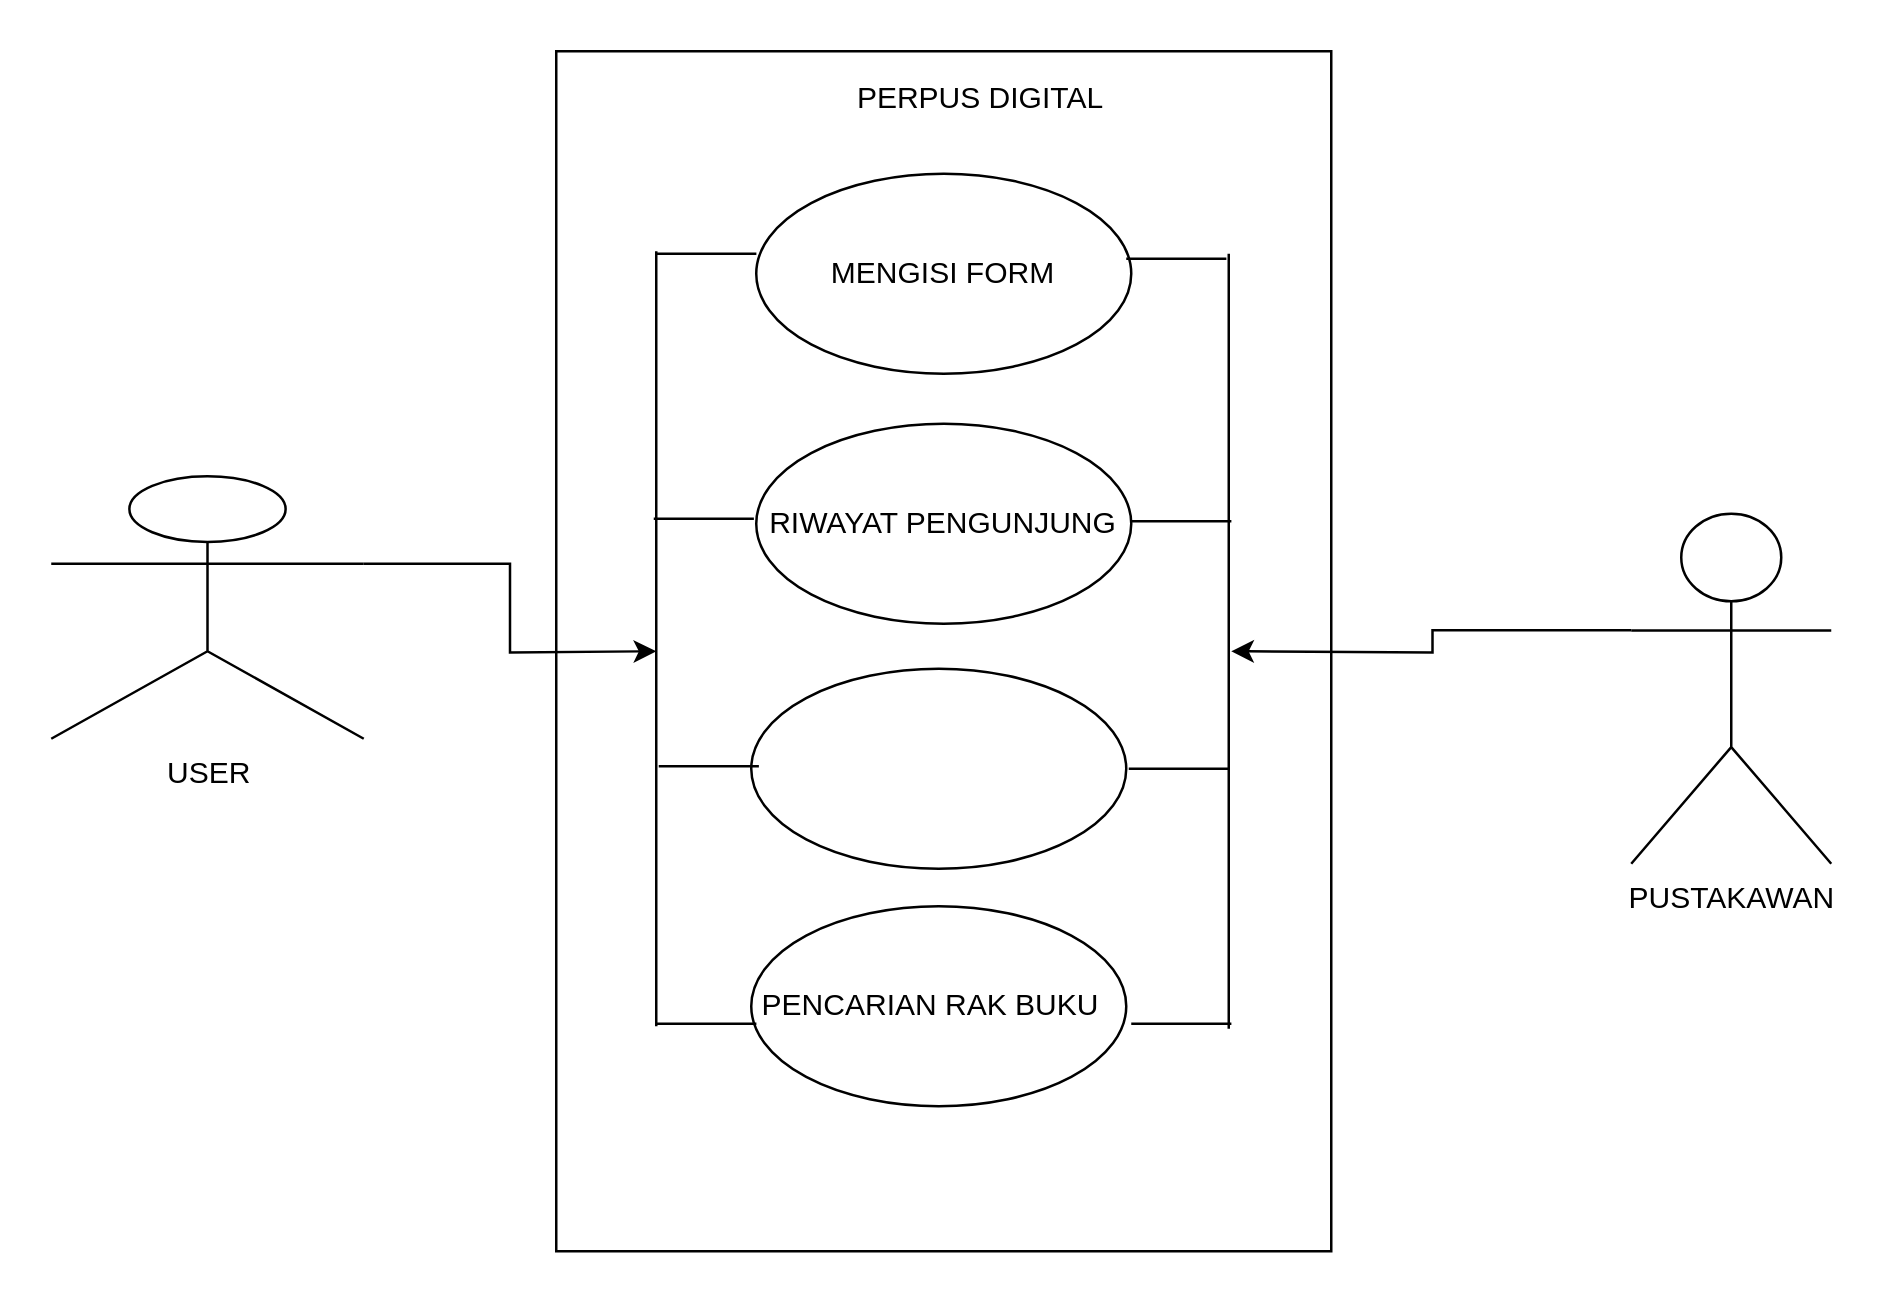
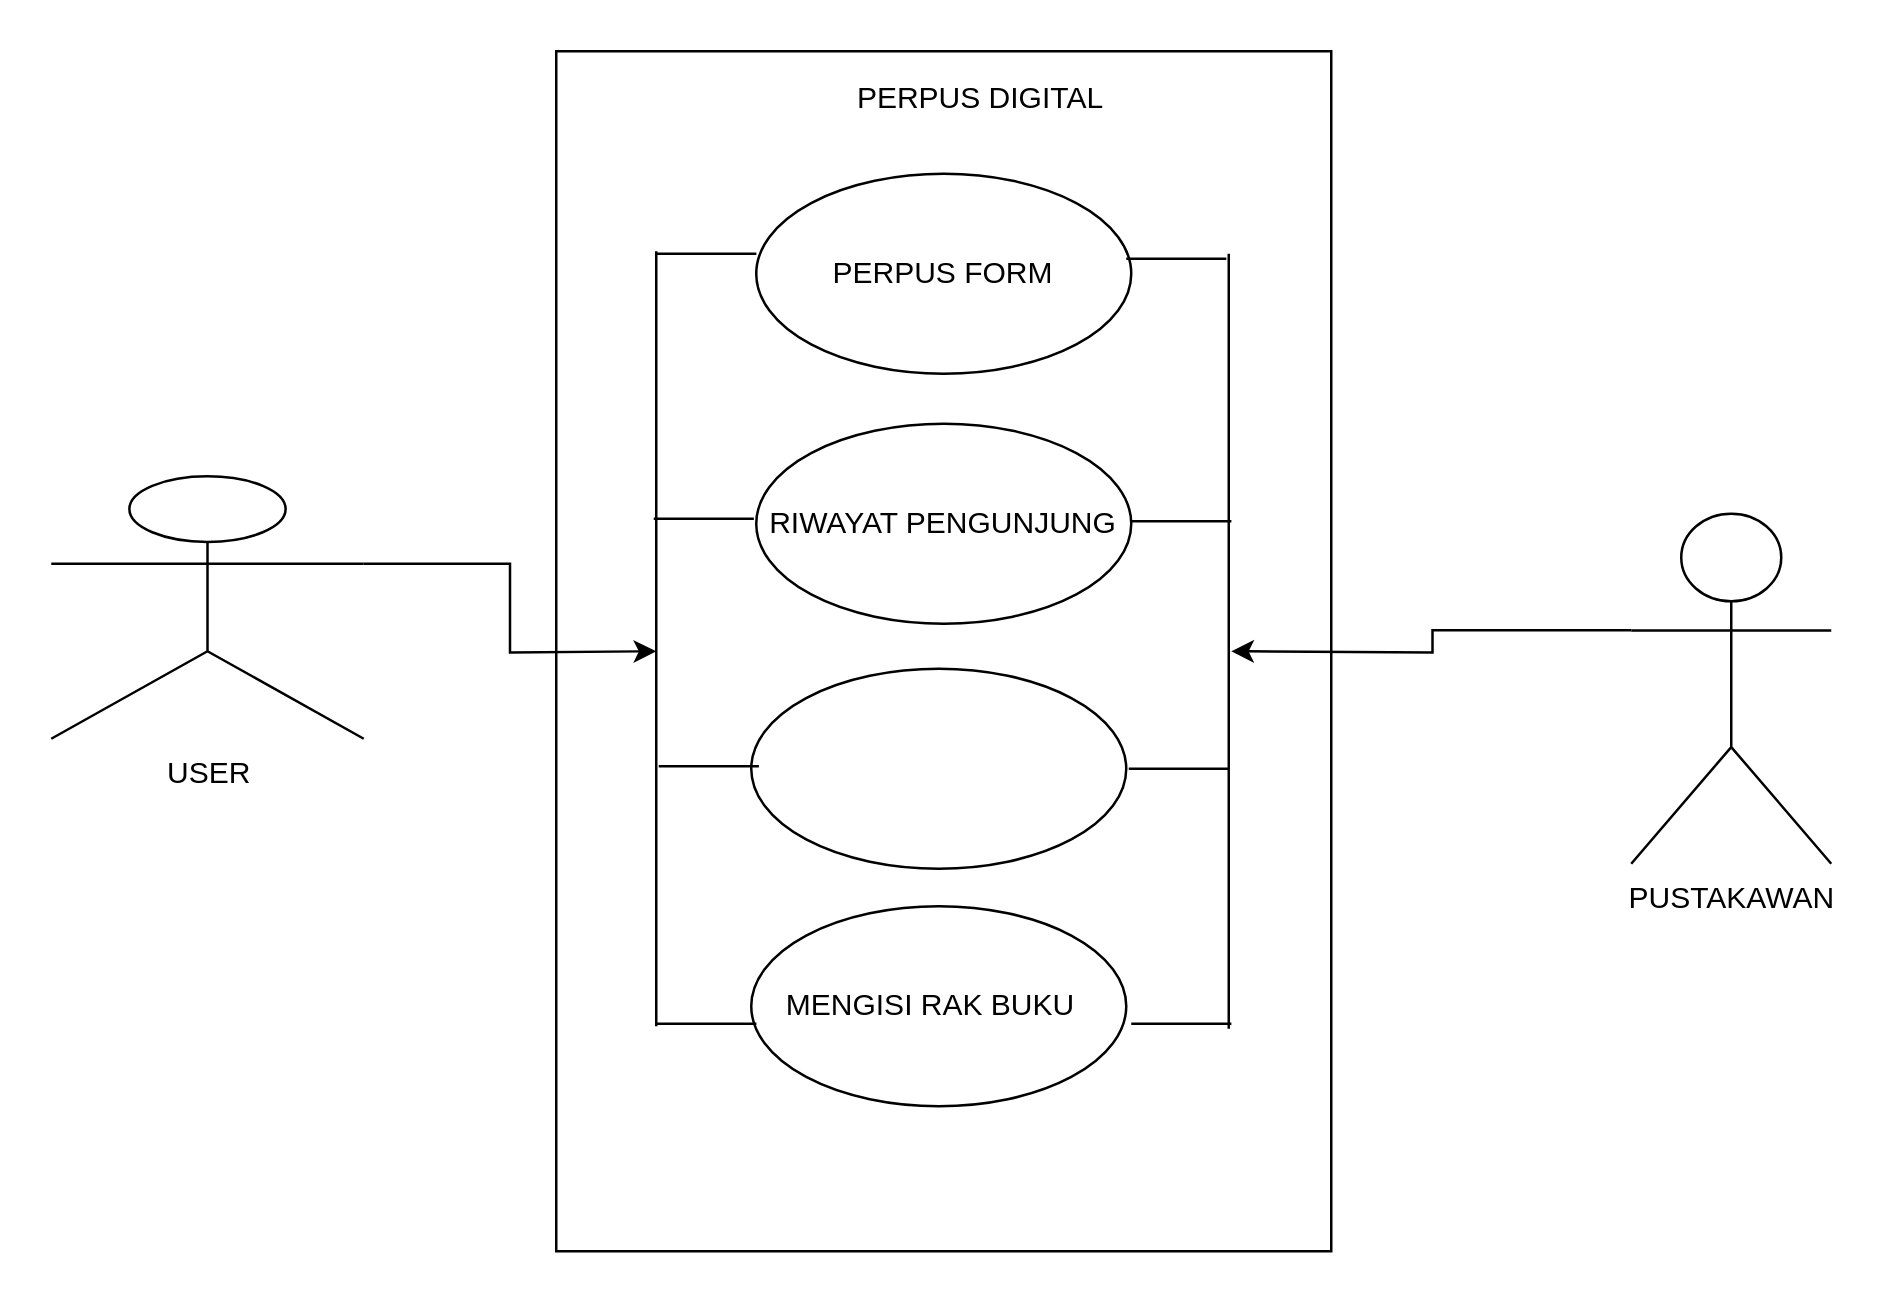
node "MENGISI FORM": label "MENGISI FORM" -> "PERPUS FORM"
node "PENCARIAN RAK BUKU": label "PENCARIAN RAK BUKU" -> "MENGISI RAK BUKU"
